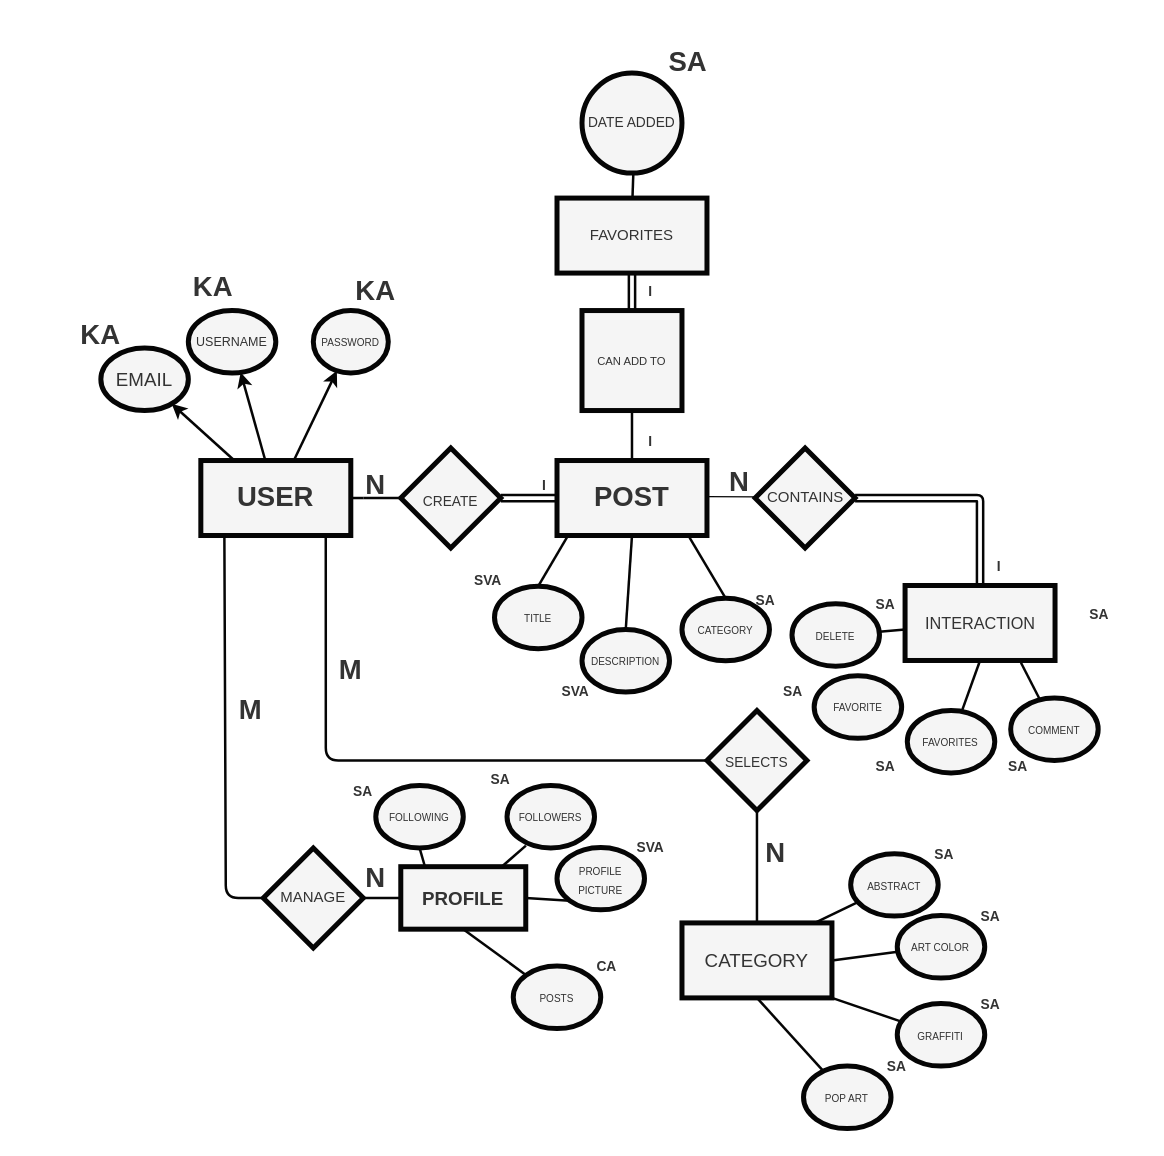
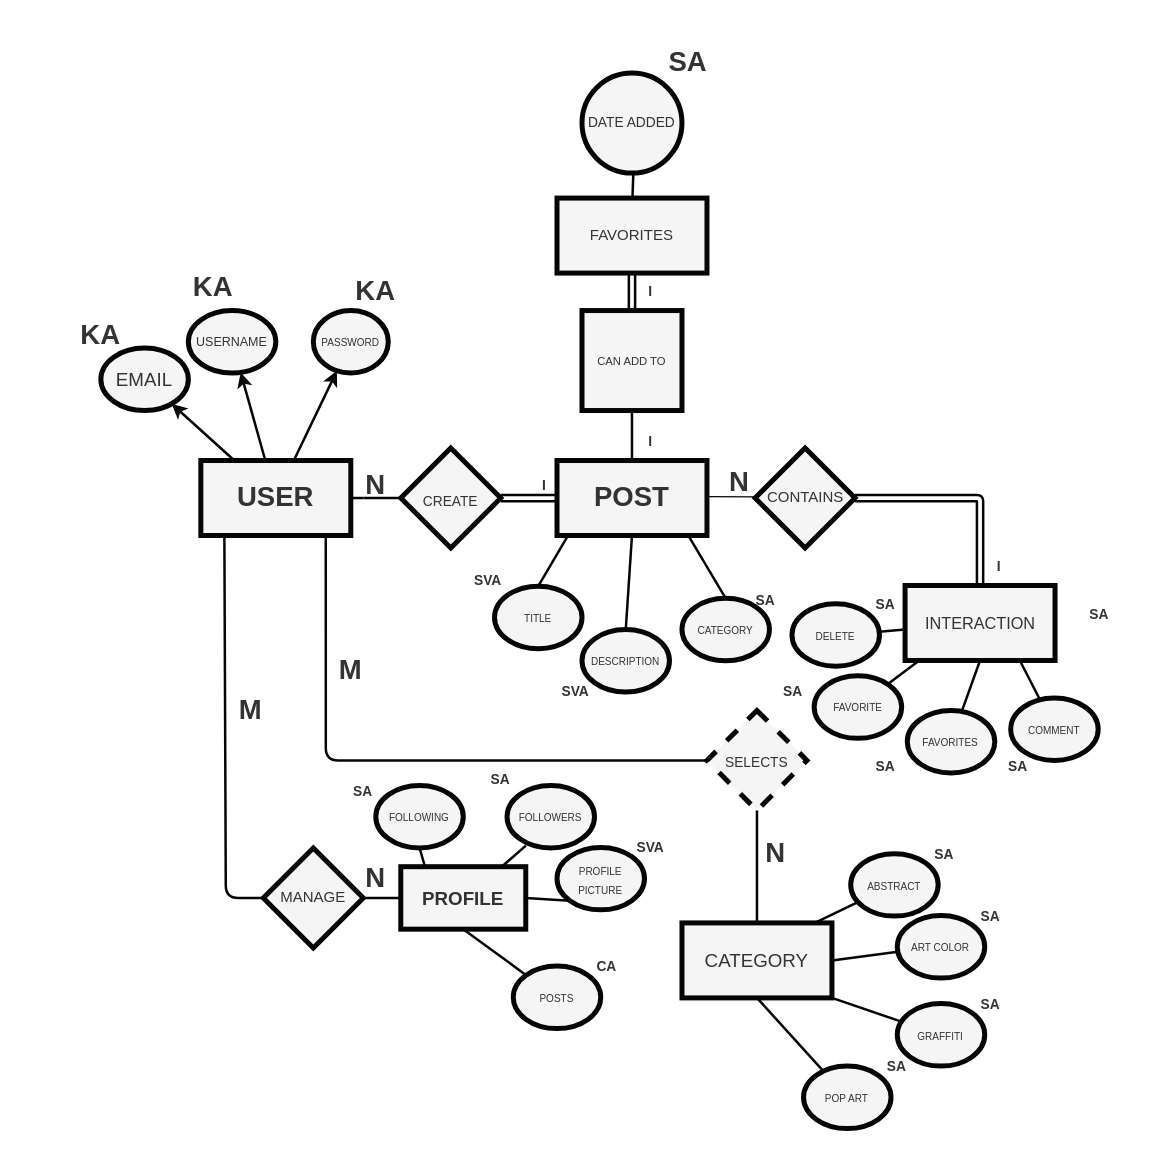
edge "INTERACTION" -- "FAVORITE": added
node "SELECTS": style solid -> dashed
